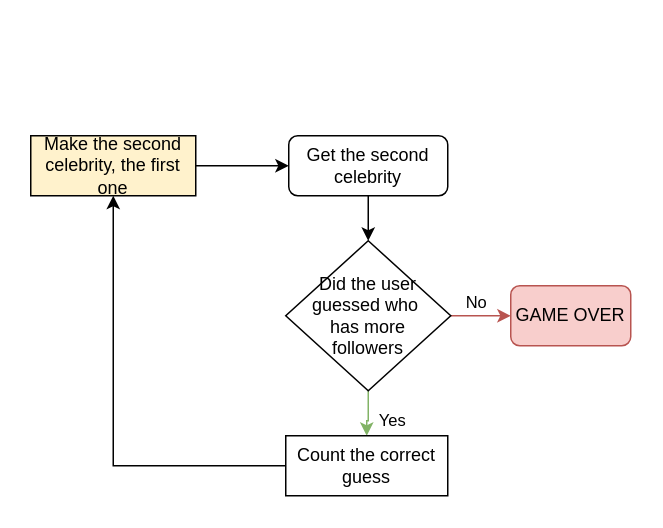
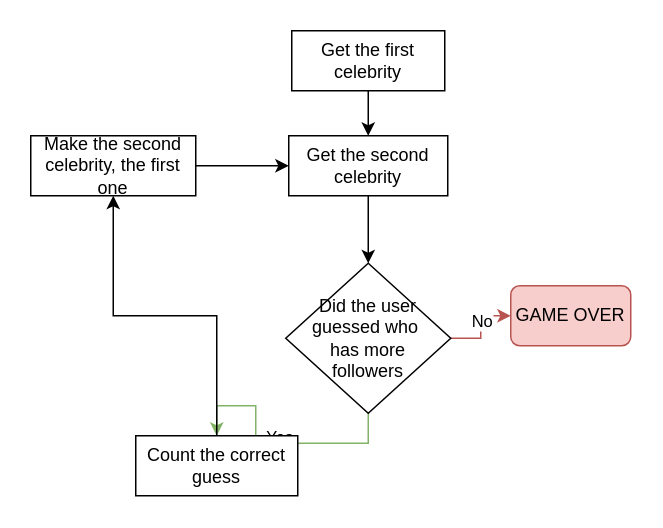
node "Get the first celebrity": added
edge "Get the first celebrity" -> "Get the second celebrity": added
node "Make the second celebrity, the first one": fillcolor #fff2cc -> #ffffff
node "Get the second celebrity": shape rounded rectangle -> rectangle
node "Did the user guessed who has more followers": moved (368, 316) -> (368, 338)
node "Count the correct guess": moved (367, 466) -> (217, 466)
